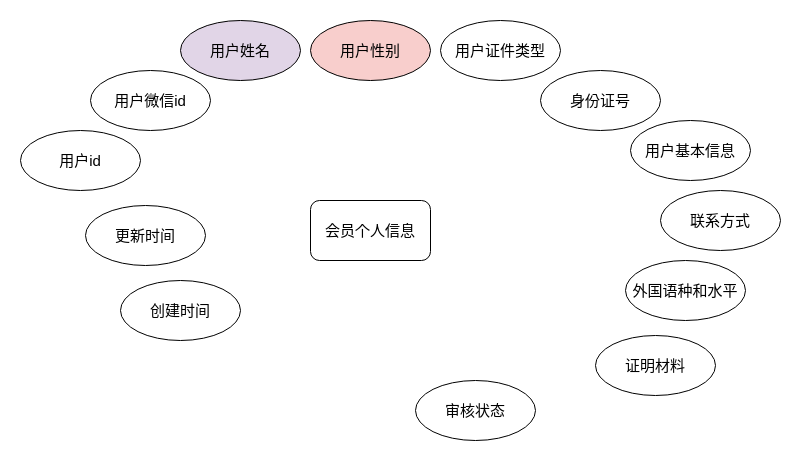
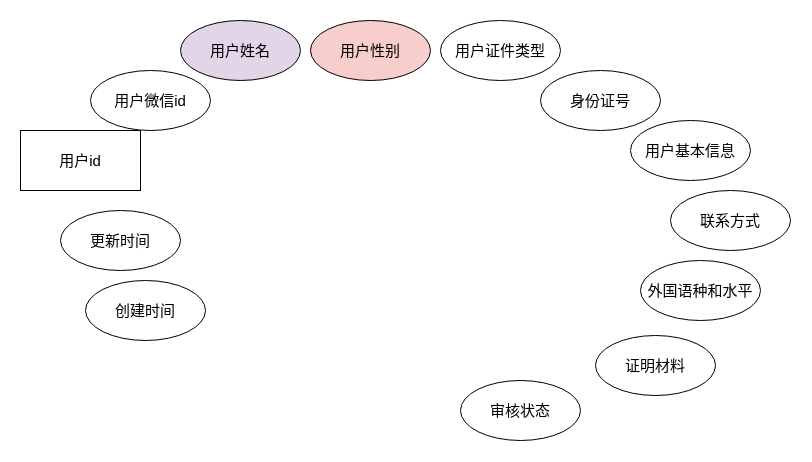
node "用户id": shape ellipse -> rectangle
node "联系方式": moved (721, 221) -> (731, 221)
node "会员个人信息": removed
node "更新时间": moved (146, 236) -> (121, 241)
node "外国语种和水平": moved (686, 291) -> (701, 291)
node "创建时间": moved (181, 311) -> (146, 311)
node "审核状态": moved (476, 411) -> (521, 411)
